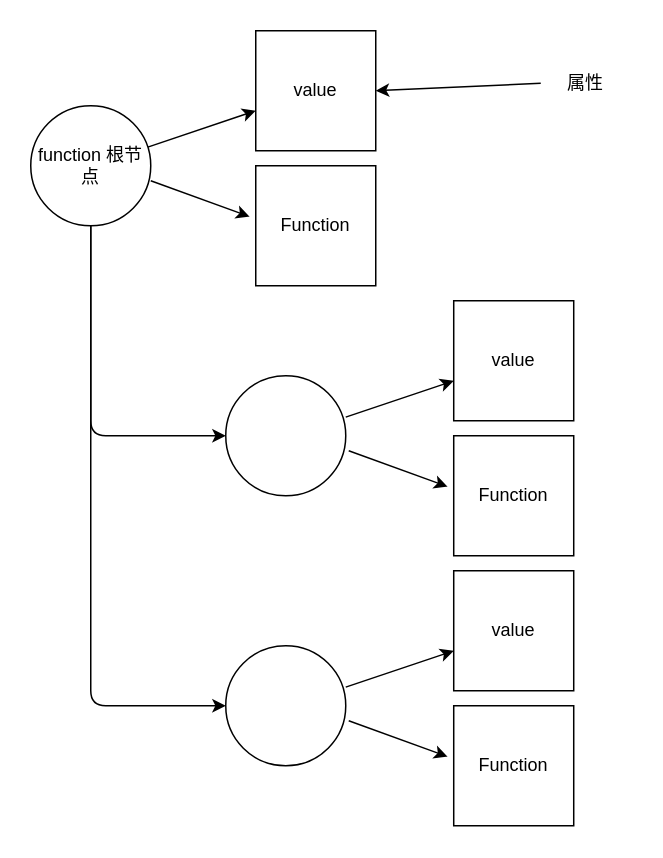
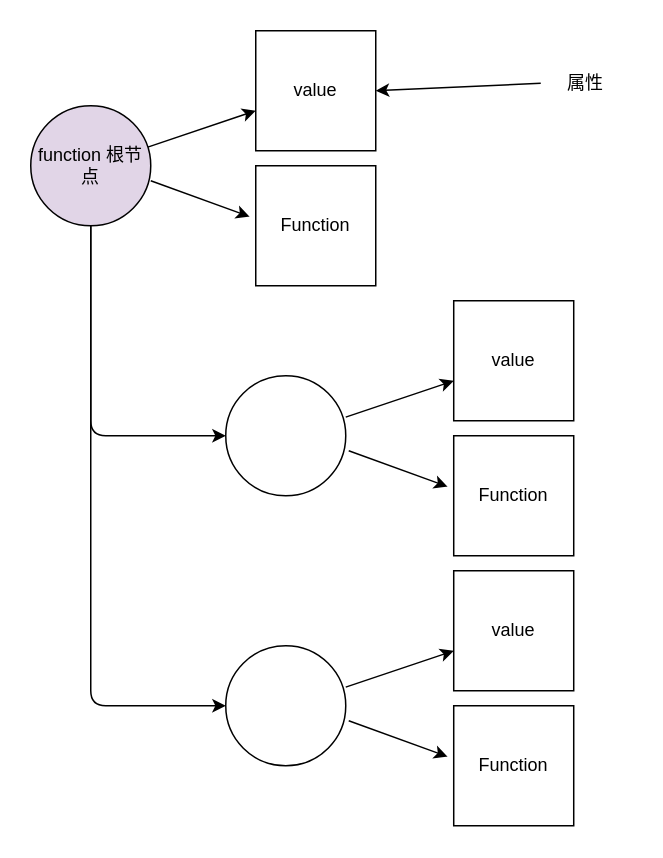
node "function 根节点": fillcolor #ffffff -> #e1d5e7
